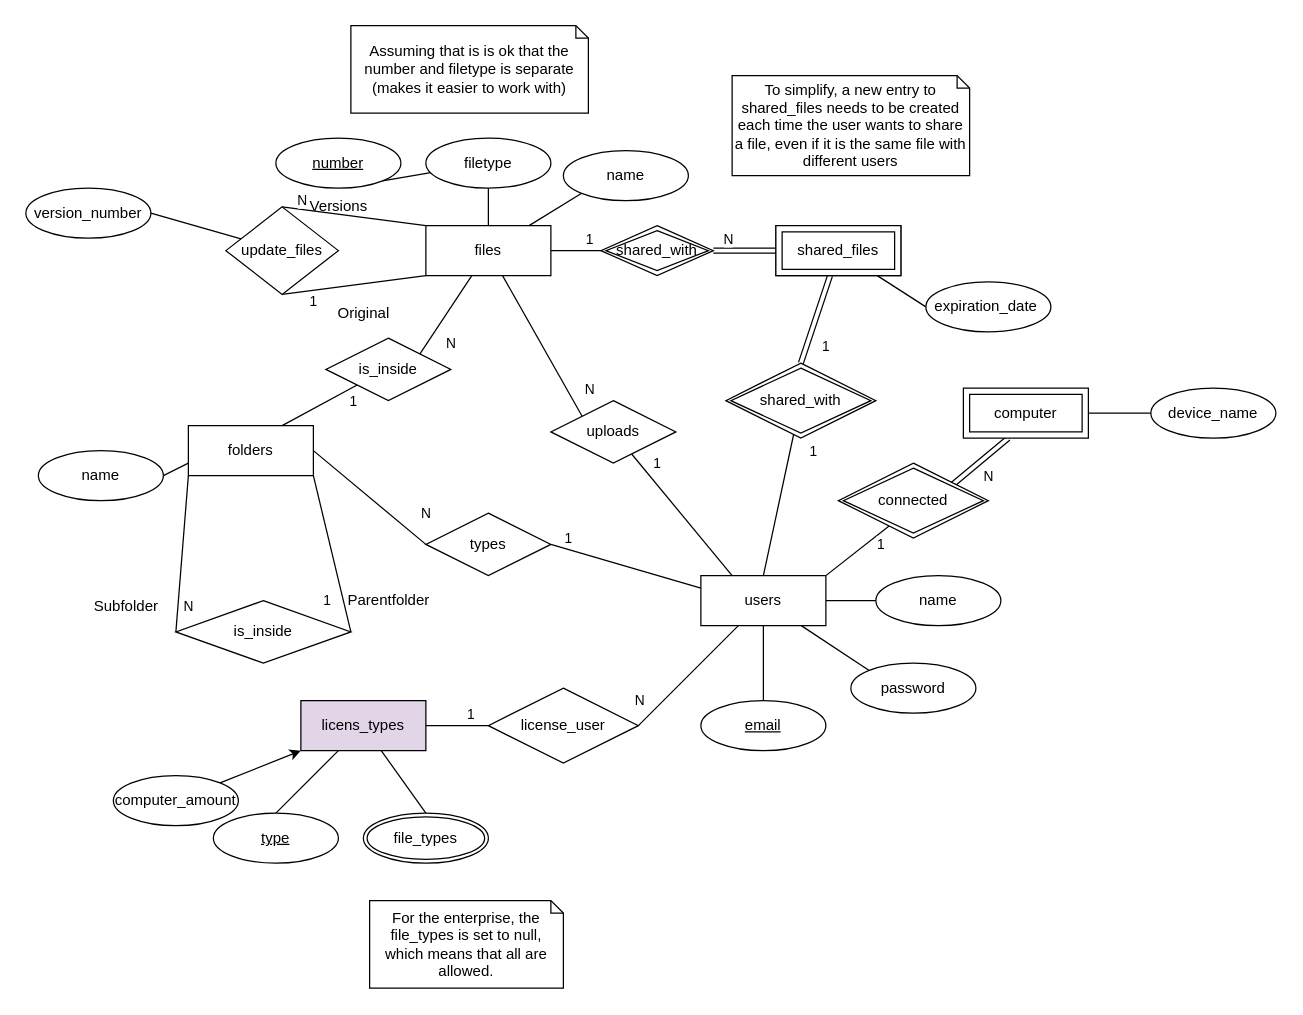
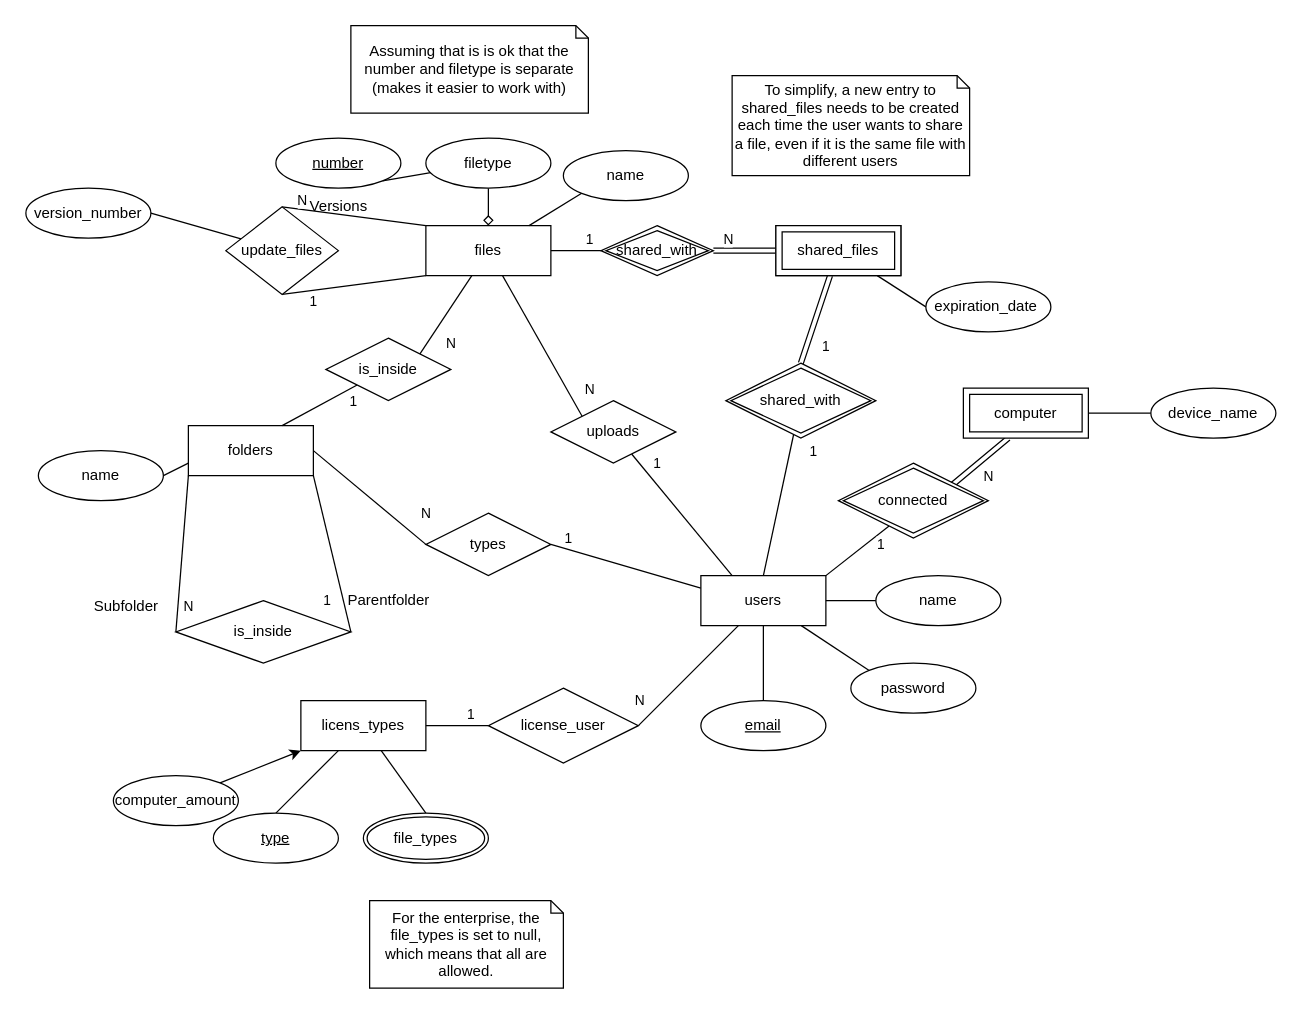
edge "filetype" -- "files": arrowhead none -> diamond
node "Original": removed
node "licens_types": fillcolor #e1d5e7 -> #ffffff
